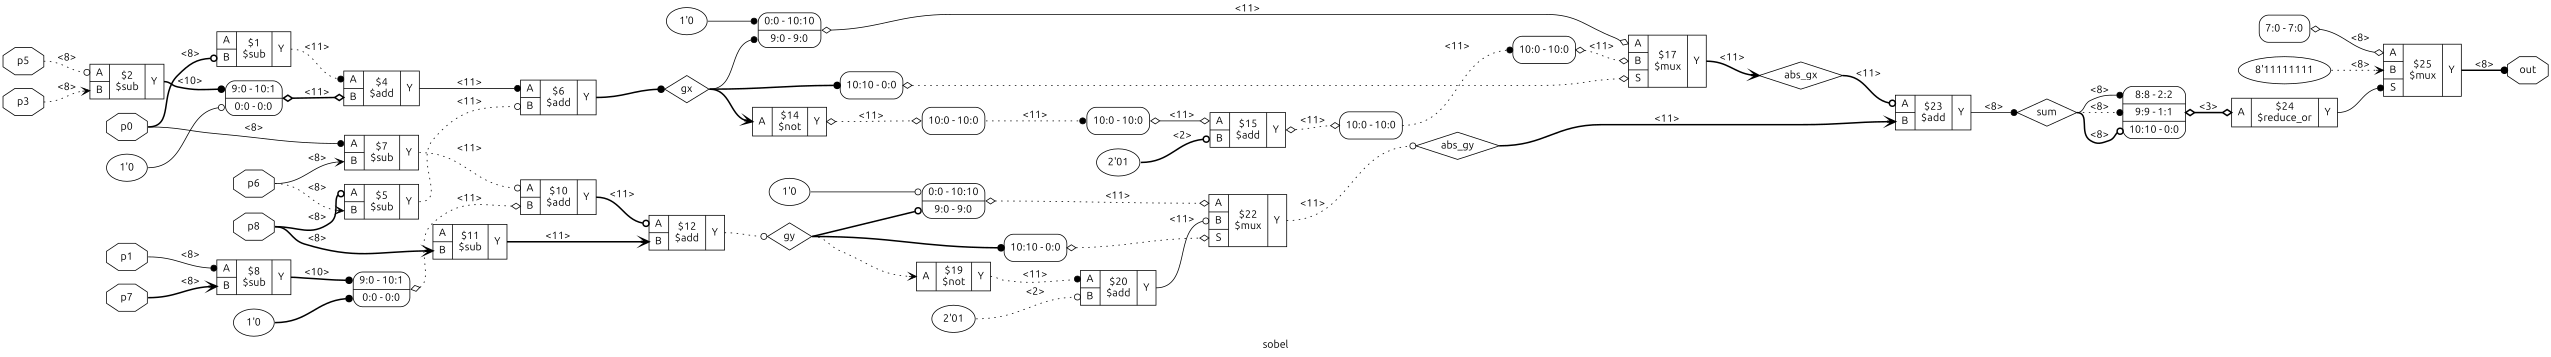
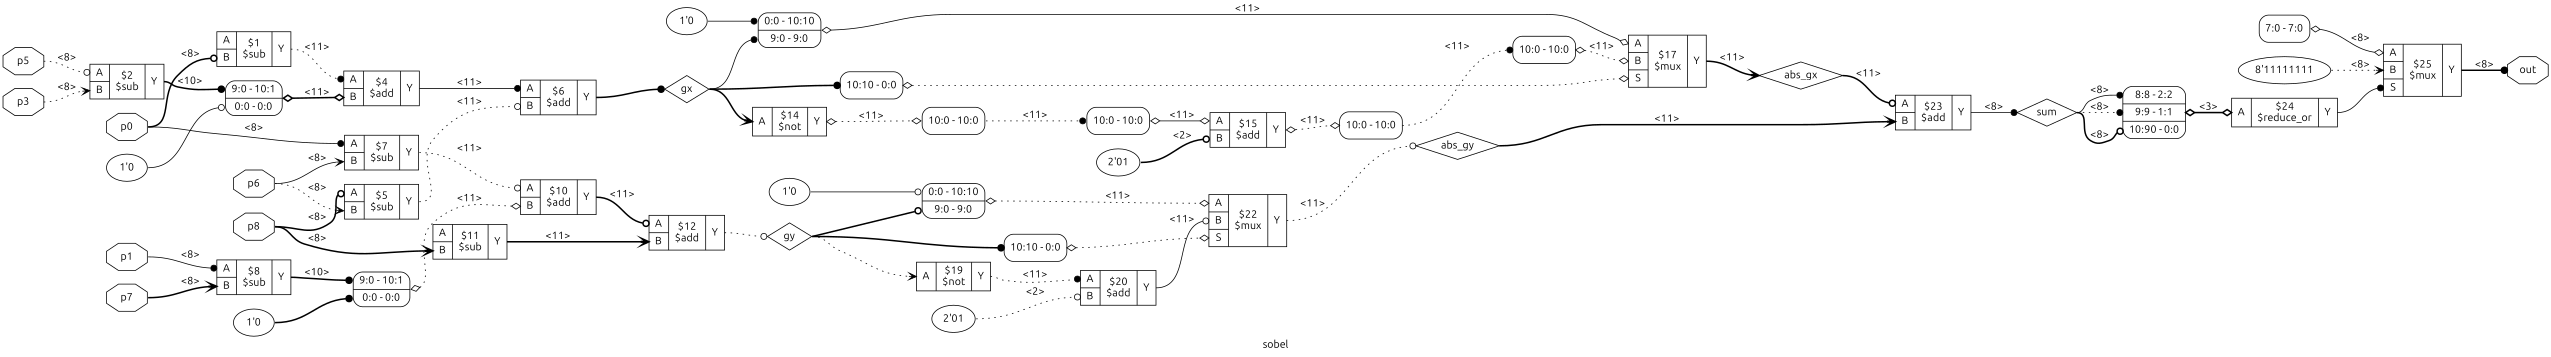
node "8:8 - 2:2": text "10:10 - 0:0" -> "10:90 - 0:0"
